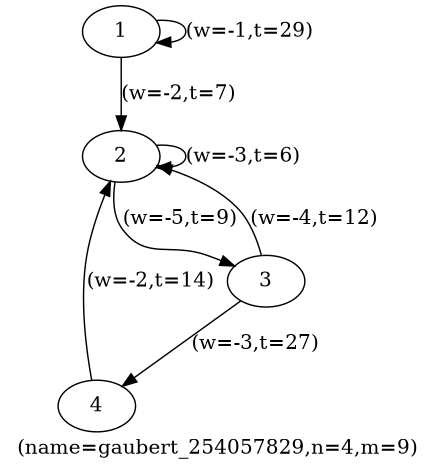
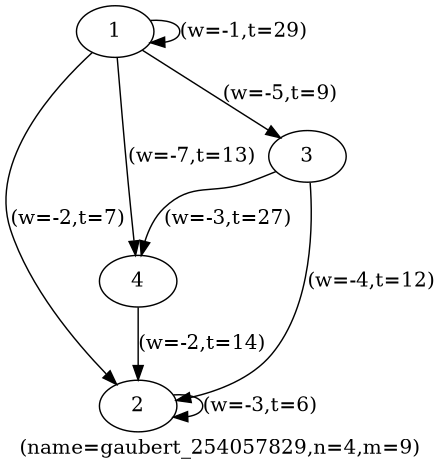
edge "1" -> "4": added, label "(w=-7,t=13)"
edge "2" -> "3": now "1" -> "3"
